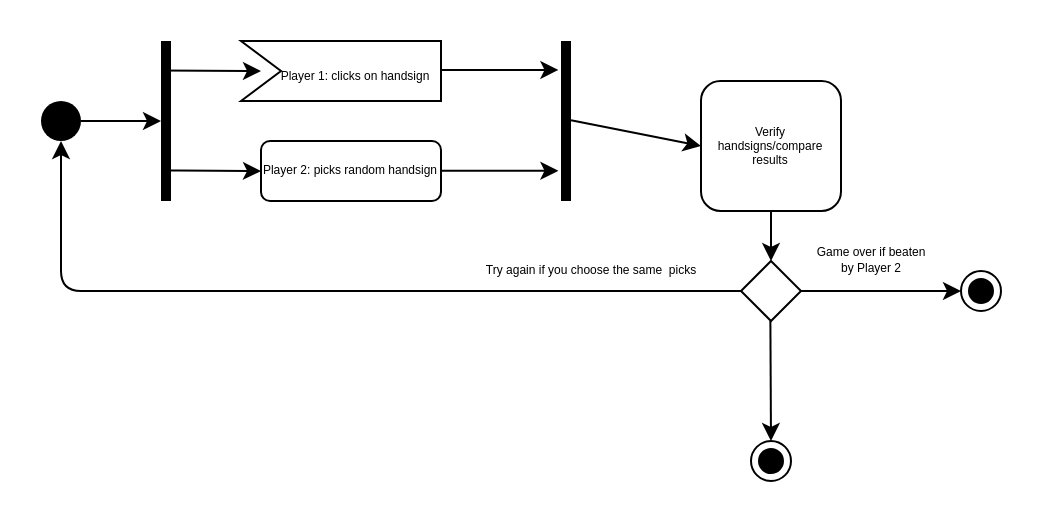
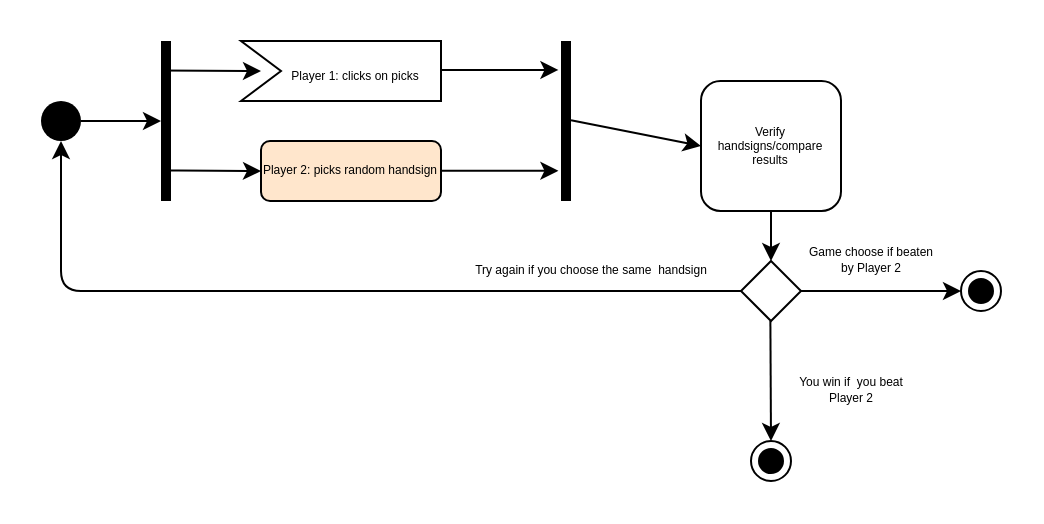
node "Player 1: clicks on handsign": label "Player 1: clicks on handsign" -> "Player 1: clicks on picks"
node "Player 2: picks random handsign": fillcolor #ffffff -> #ffe6cc
node "Game over if beaten by Player 2": label "Game over if beaten by Player 2" -> "Game choose if beaten by Player 2"
node "Try again if you choose the same picks": label "Try again if you choose the same picks" -> "Try again if you choose the same handsign"
node "You win if you beat Player 2": added
